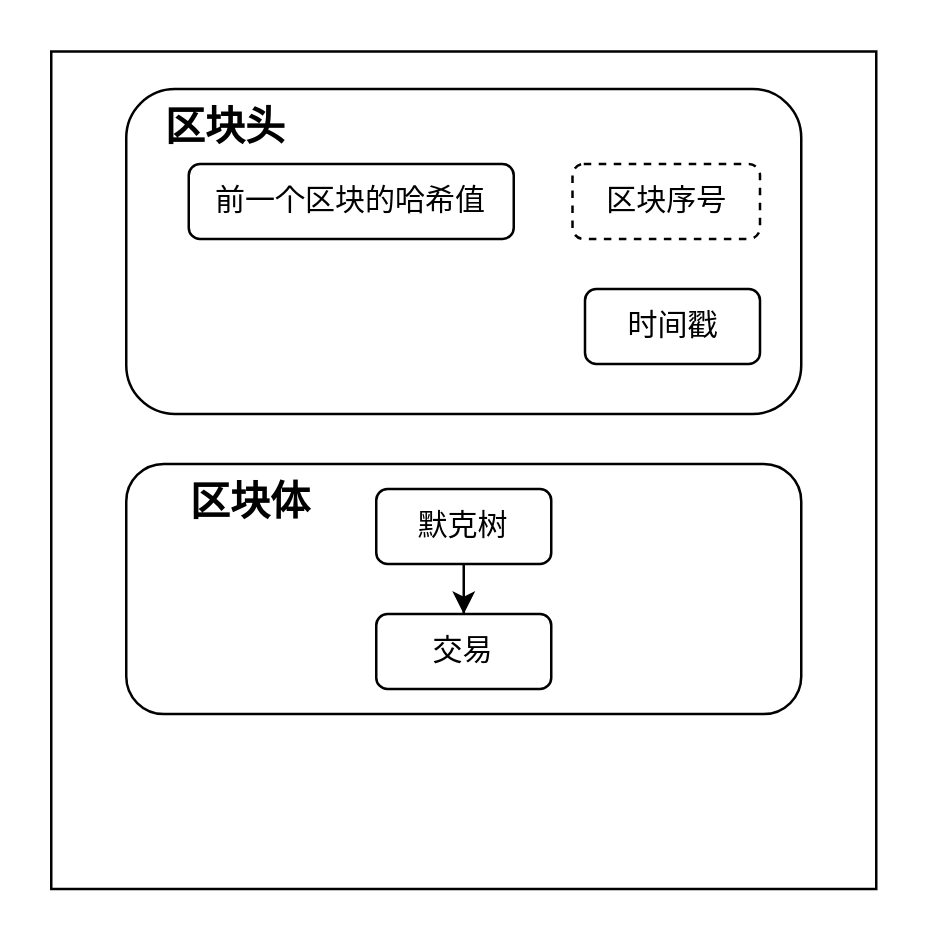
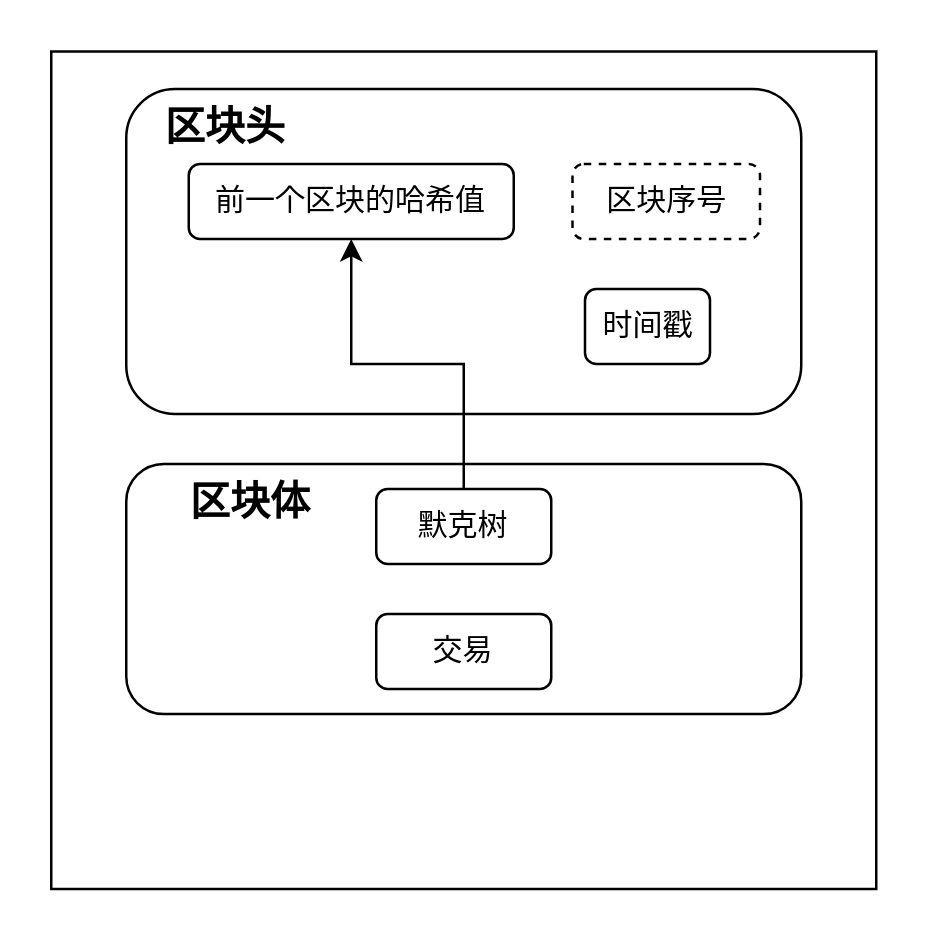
node "时间戳": size 175x75 -> 125x75
edge "默克树" -> "交易": now "默克树" -> "前一个区块的哈希值"
